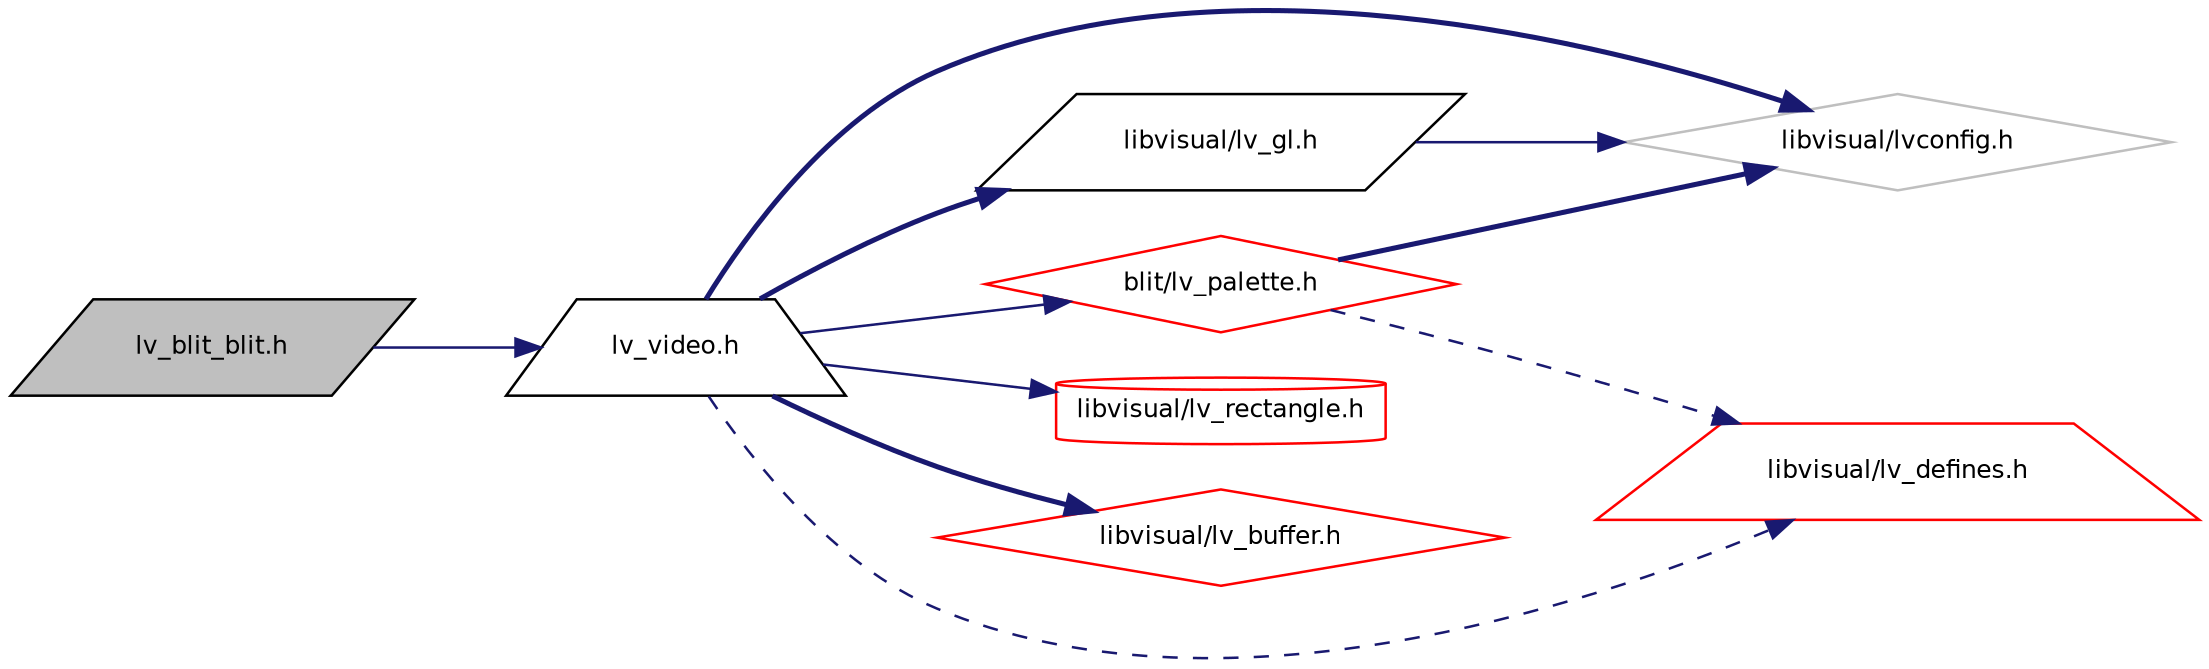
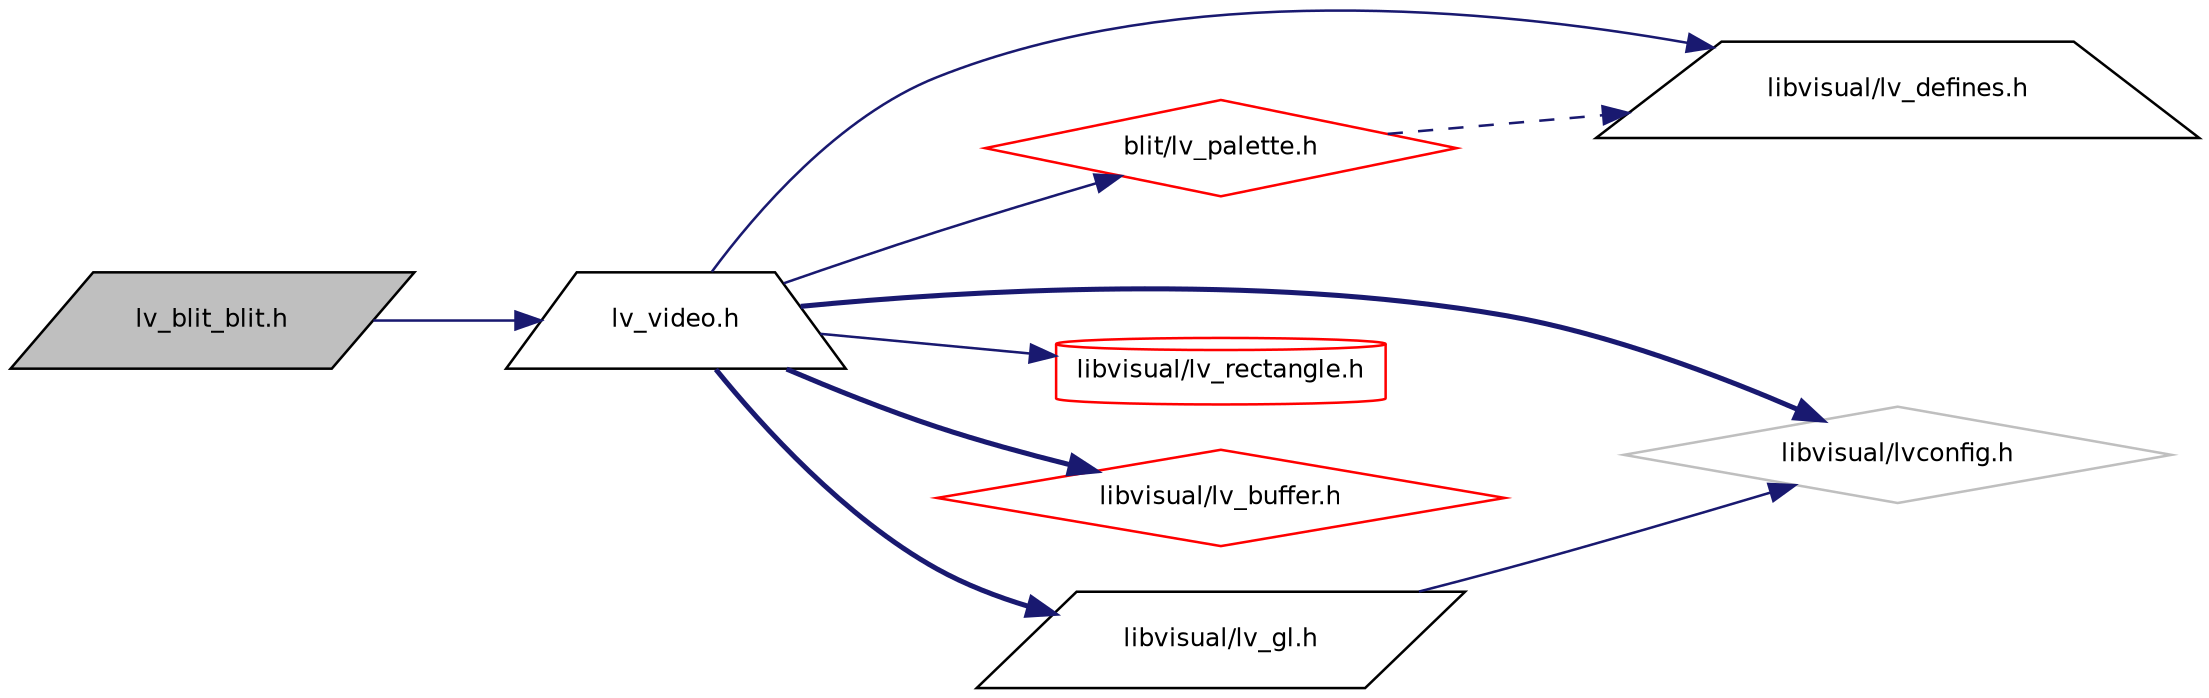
edge "blit/lv_palette.h" -> "libvisual/lvconfig.h": removed
node "libvisual/lv_defines.h": color red -> black
edge "lv_video.h" -> "libvisual/lv_defines.h": style dashed -> solid
